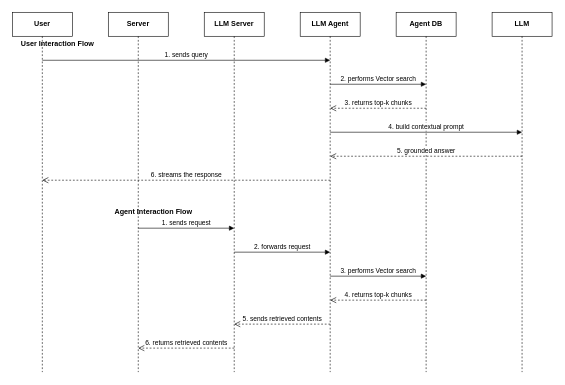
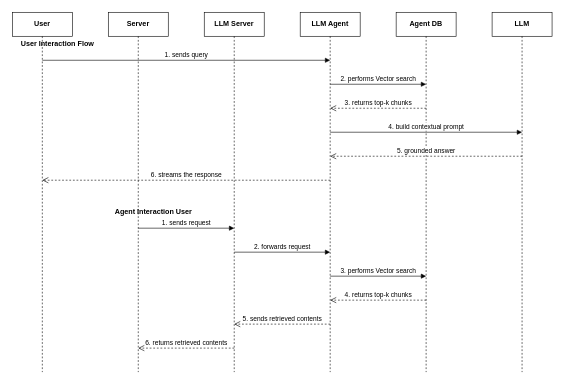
node "Agent Interaction Flow": label "Agent Interaction Flow" -> "Agent Interaction User"
